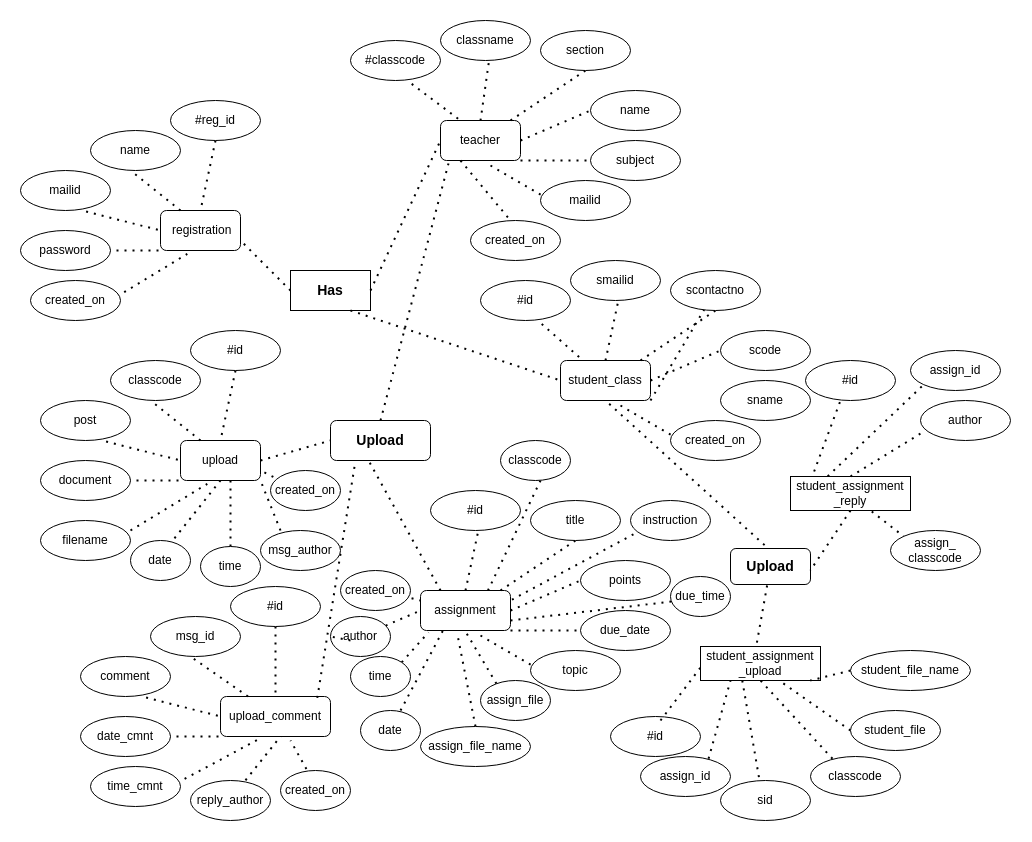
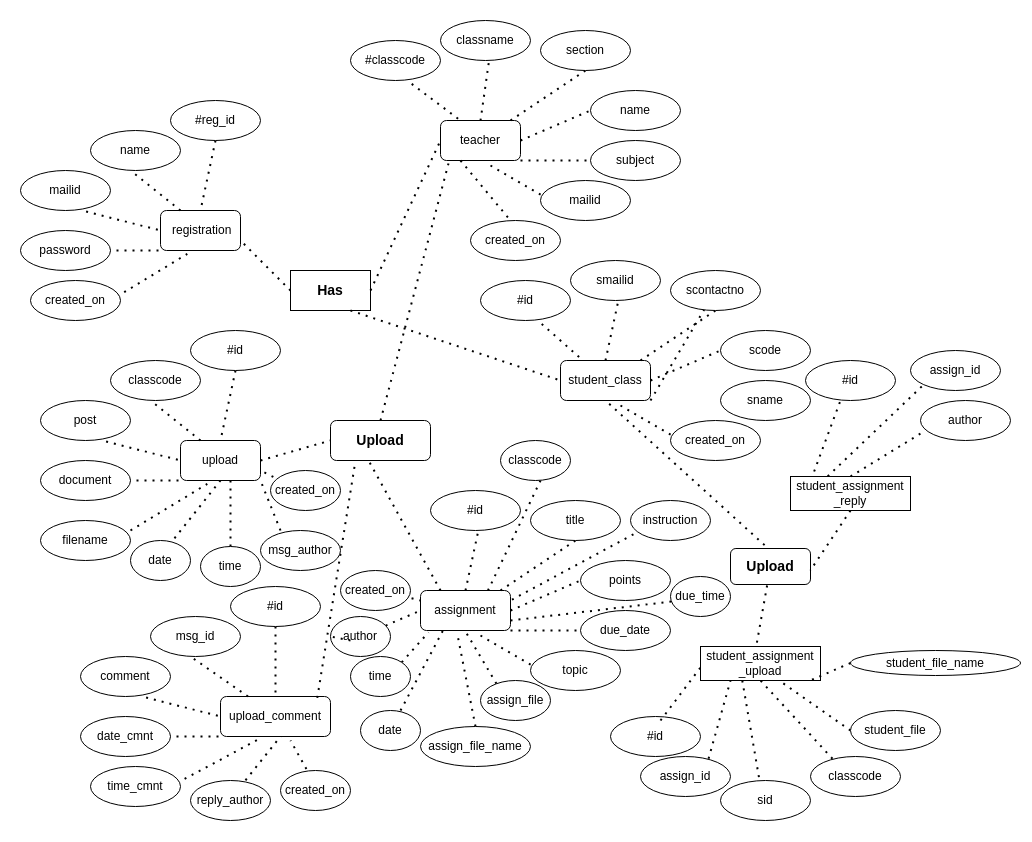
edge "student_assignment _reply" -- "assign_ classcode": removed
node "assign_ classcode": removed
node "student_file_name": size 120x40 -> 170x25
